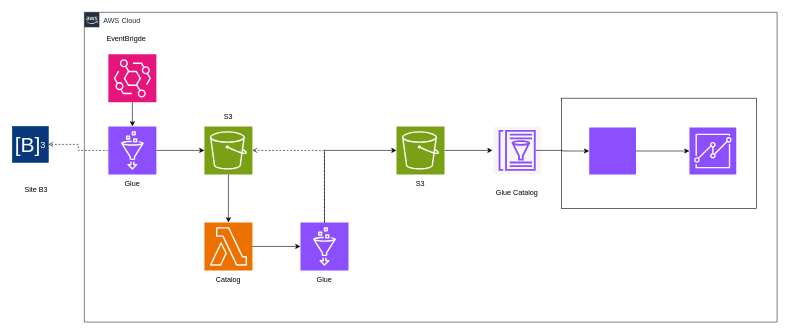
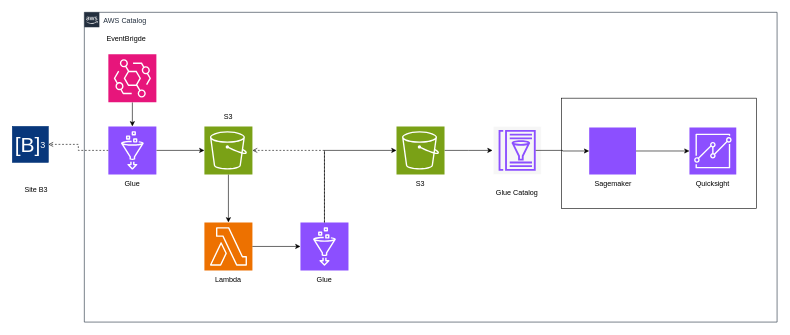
node "AWS Cloud": label "AWS Cloud" -> "AWS Catalog"
node "Sagemaker": added
node "Quicksight": added
node "Catalog": label "Catalog" -> "Lambda"
